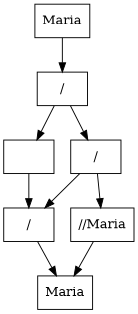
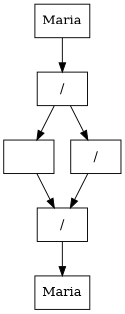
node "//Maria": removed
